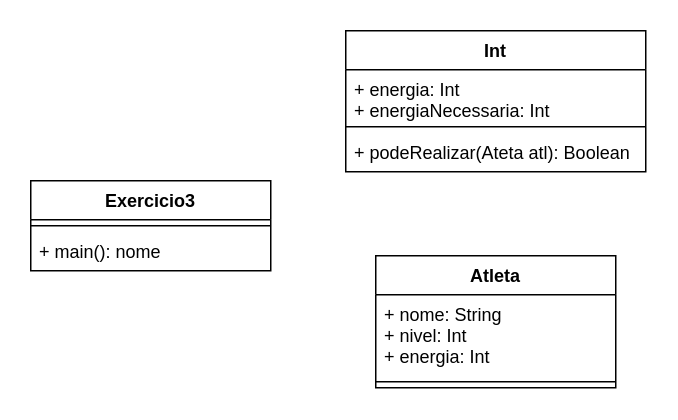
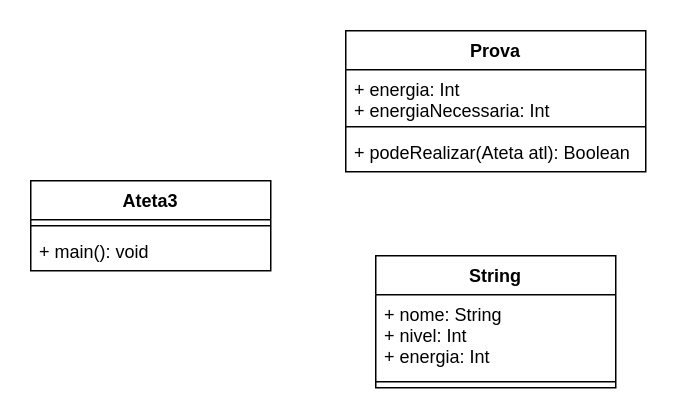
node "Int": label "Int" -> "Prova"
node "Exercicio3": label "Exercicio3" -> "Ateta3"
node "+ main(): nome": label "+ main(): nome" -> "+ main(): void"
node "Atleta": label "Atleta" -> "String"
